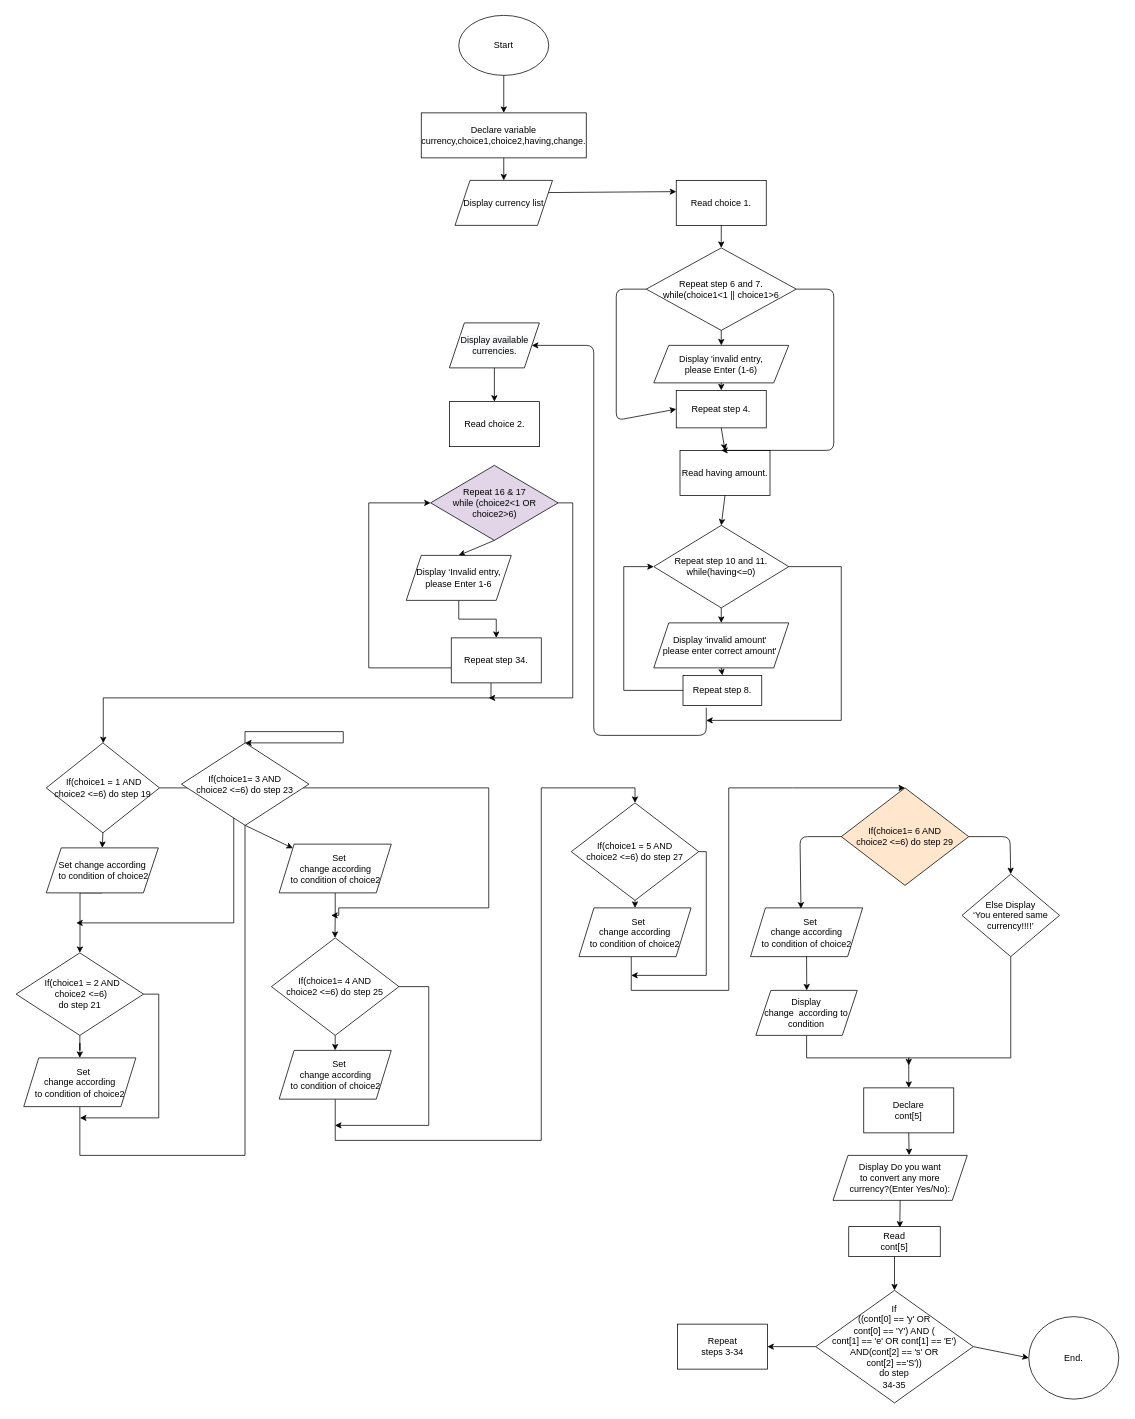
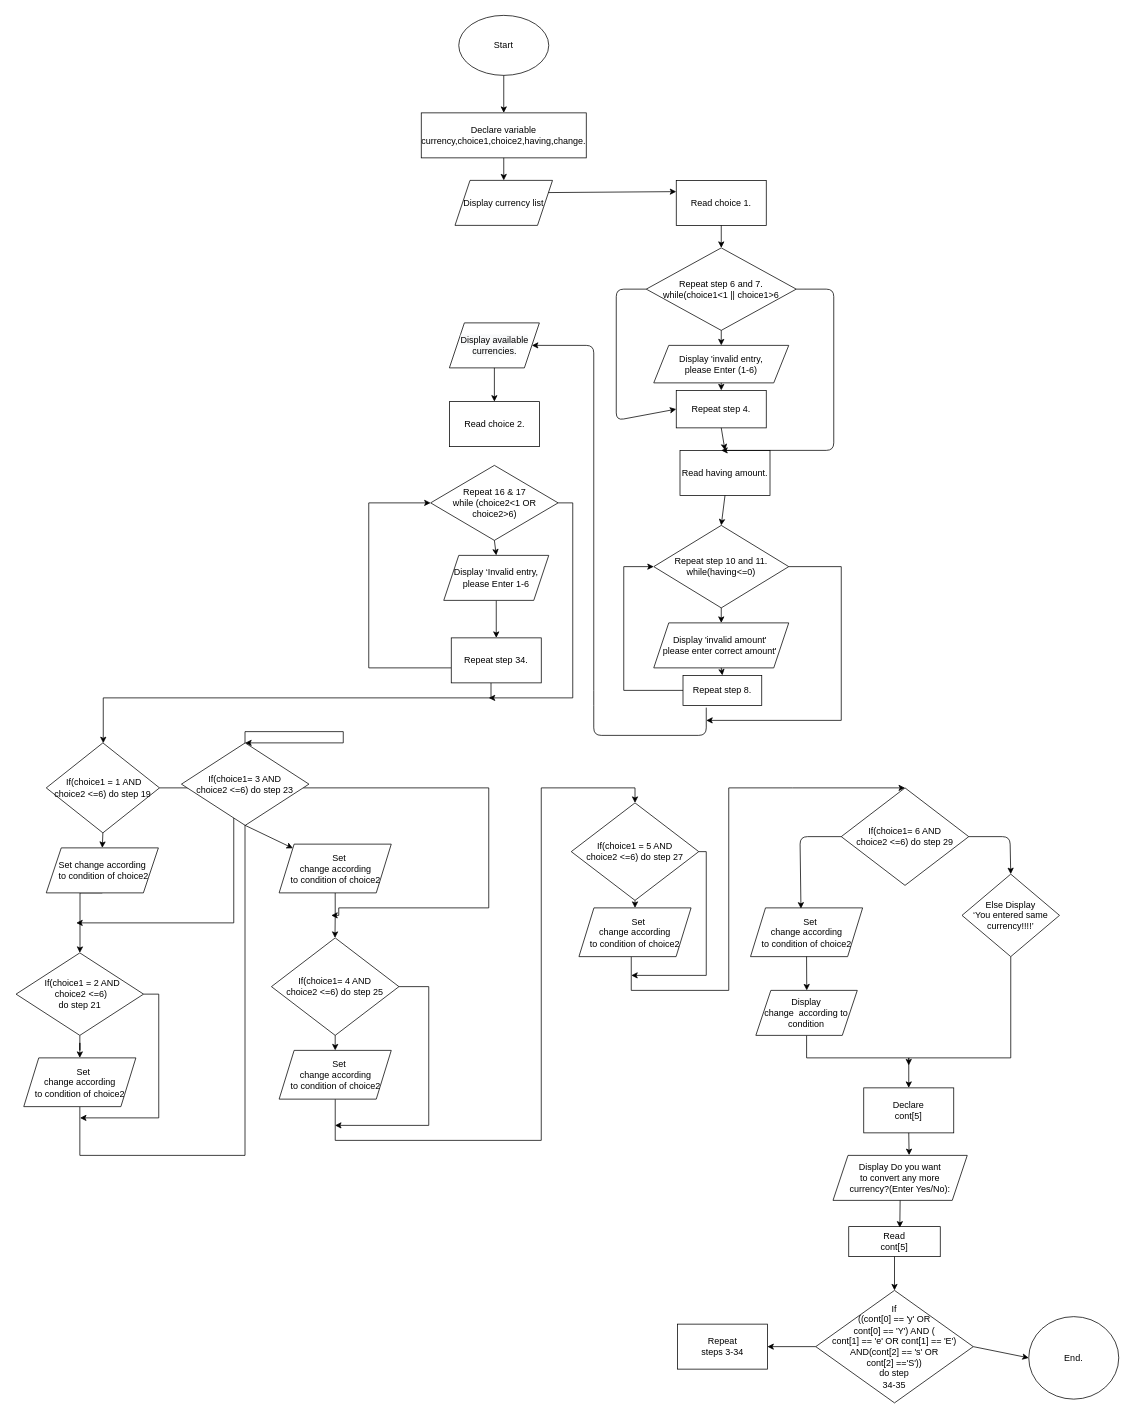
node "Repeat 16 & 17 while (choice2<1 OR choice2>6)": fillcolor #e1d5e7 -> #ffffff
node "Display ‘Invalid entry, please Enter 1-6": moved (459, 578) -> (496, 578)
node "If(choice1= 6 AND choice2 <=6) do step 29": fillcolor #ffe6cc -> #ffffff
